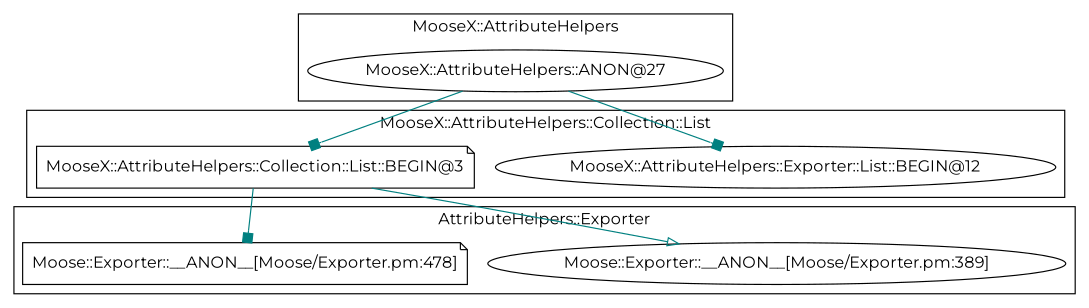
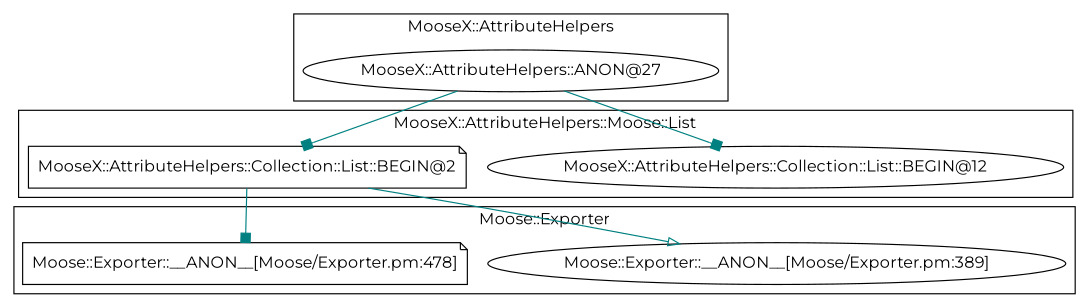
cluster "MooseX::AttributeHelpers::Collection::List": label "MooseX::AttributeHelpers::Collection::List" -> "MooseX::AttributeHelpers::Moose::List"
node "MooseX::AttributeHelpers::Collection::List::BEGIN@3": label "MooseX::AttributeHelpers::Collection::List::BEGIN@3" -> "MooseX::AttributeHelpers::Collection::List::BEGIN@2"
node "MooseX::AttributeHelpers::Exporter::List::BEGIN@12": label "MooseX::AttributeHelpers::Exporter::List::BEGIN@12" -> "MooseX::AttributeHelpers::Collection::List::BEGIN@12"
cluster "AttributeHelpers::Exporter": label "AttributeHelpers::Exporter" -> "Moose::Exporter"
